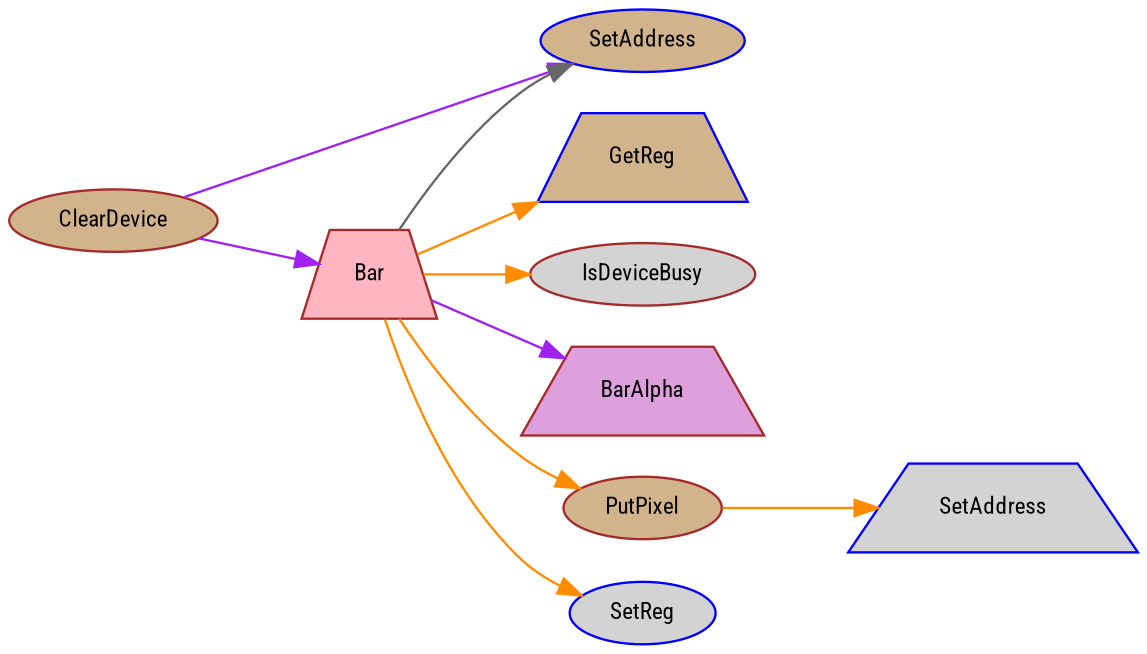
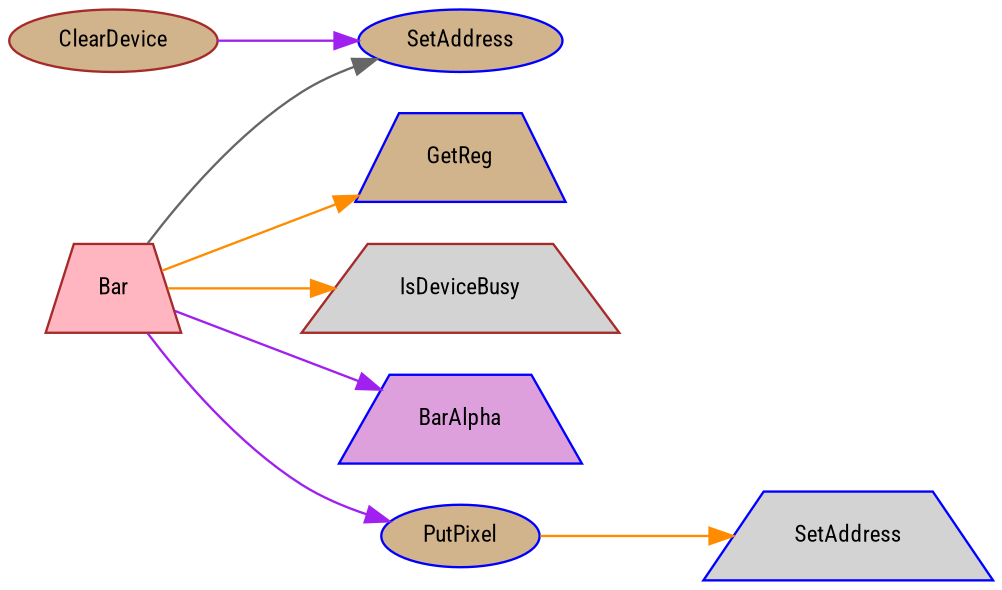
edge "ClearDevice" -> "Bar": removed
node "IsDeviceBusy": shape ellipse -> trapezium
node "BarAlpha": color brown -> blue
edge "Bar" -> "PutPixel": color darkorange -> purple
node "PutPixel": color brown -> blue
node "SetReg": removed
